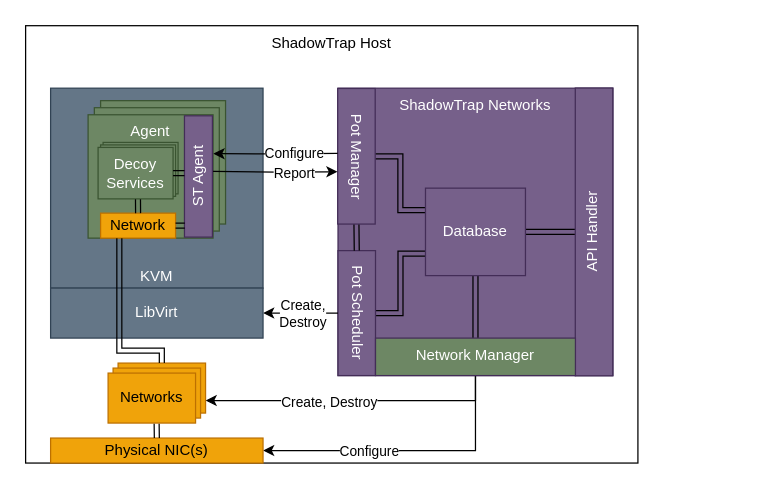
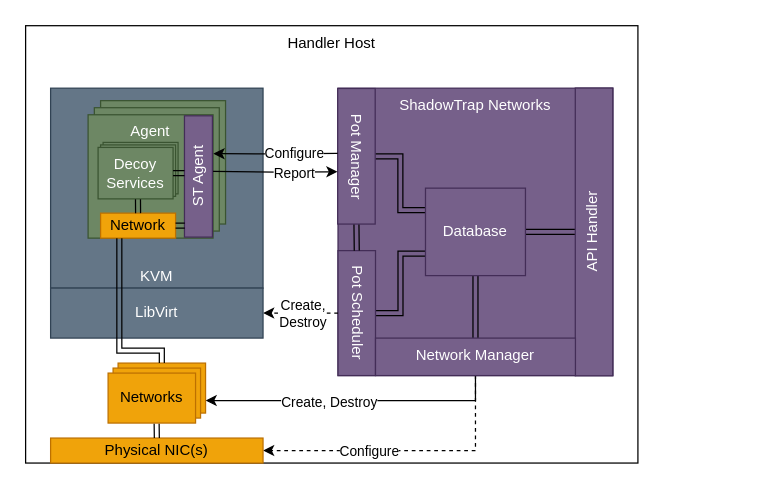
node "ShadowTrap Host": label "ShadowTrap Host" -> "Handler Host"
edge "Pot Scheduler" -> "LibVirt": style solid -> dashed
node "Network Manager": fillcolor #6d8764 -> #76608a
edge "Network Manager" -> "Physical NIC(s)": style solid -> dashed
